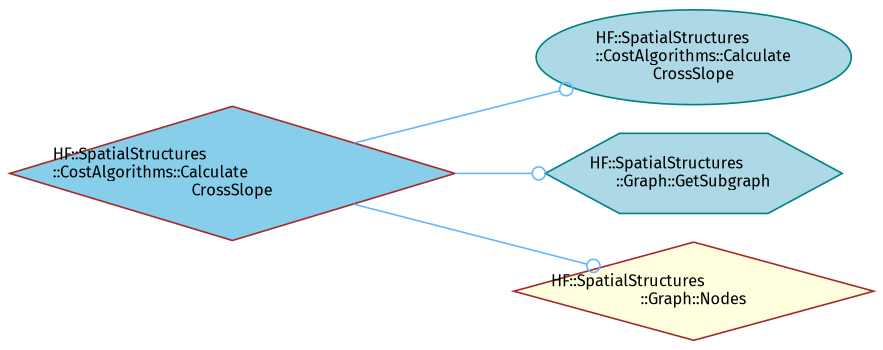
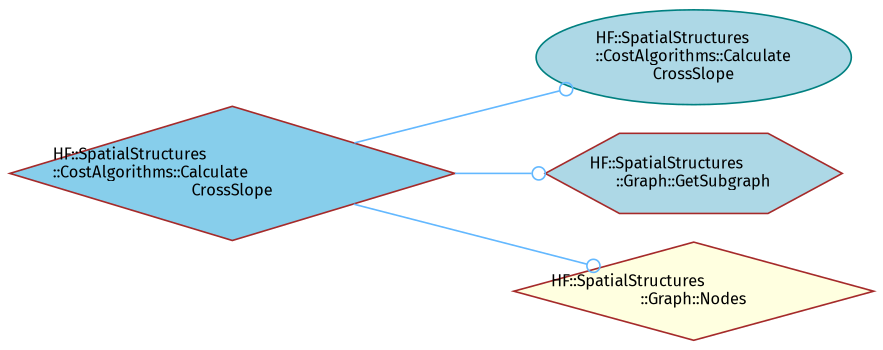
node "HF::SpatialStructures ::Graph::GetSubgraph": color teal -> brown
